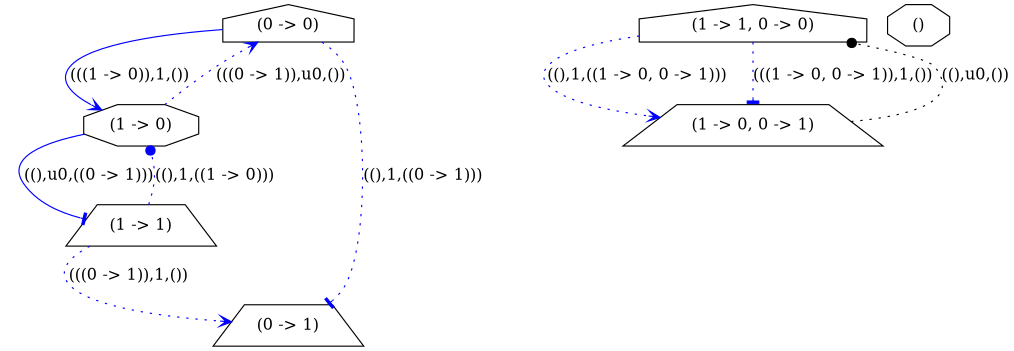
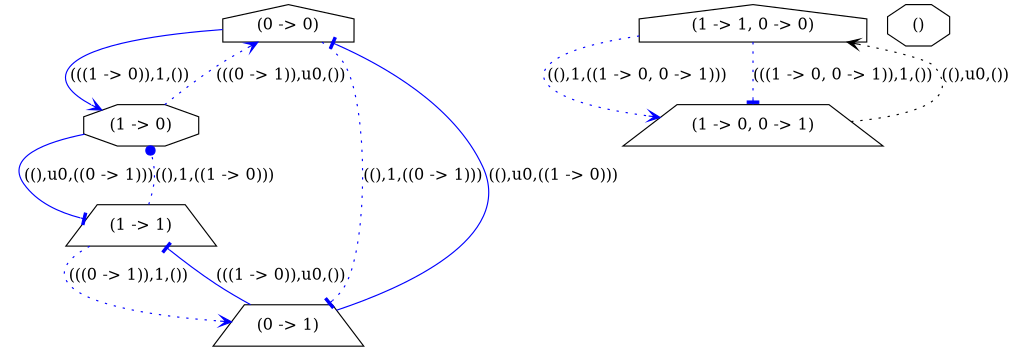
edge "(1 -> 0, 0 -> 1)" -> "(1 -> 1, 0 -> 0)": arrowhead dot -> vee
edge "(0 -> 1)" -> "(0 -> 0)": added, label "((),u0,((1 -> 0)))"
edge "(0 -> 1)" -> "(1 -> 1)": added, label "(((1 -> 0)),u0,())"
